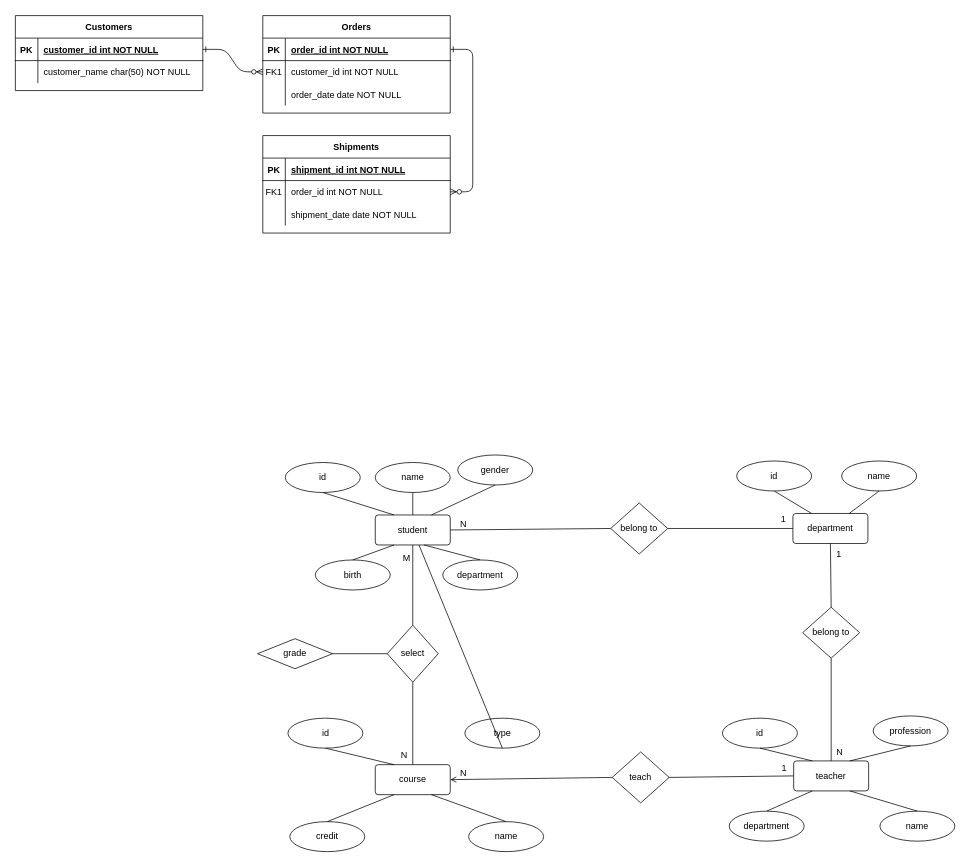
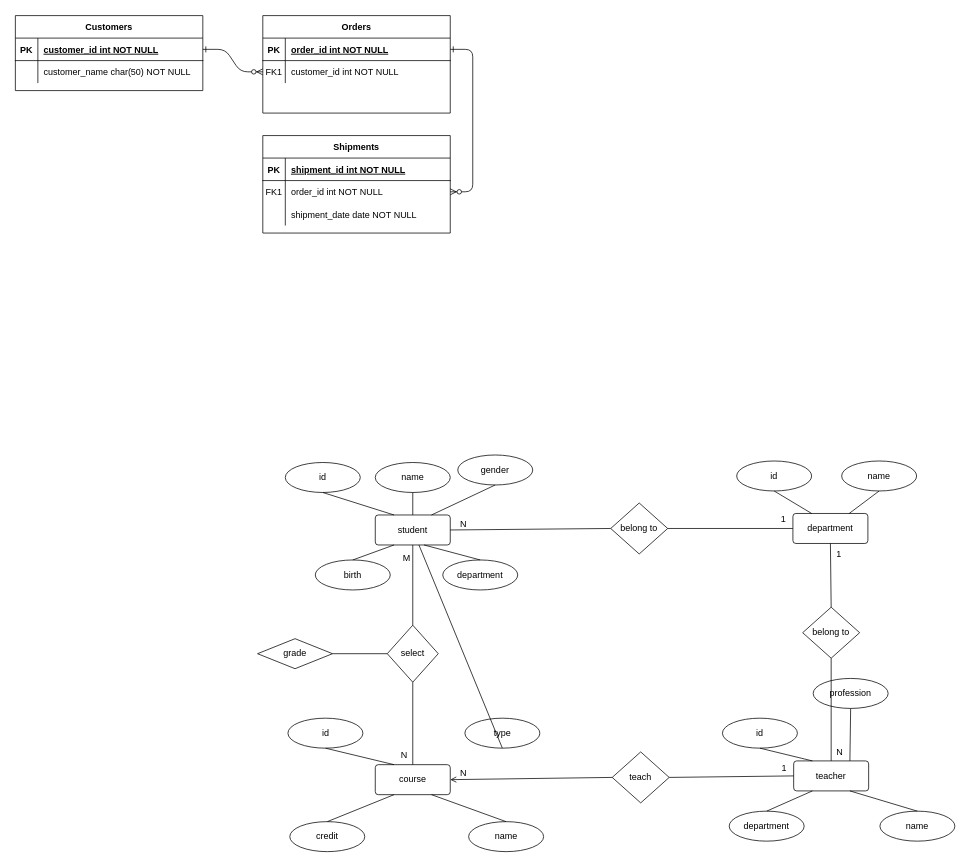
node "order_date date NOT NULL": removed
node "profession": moved (911, 731) -> (851, 693)
